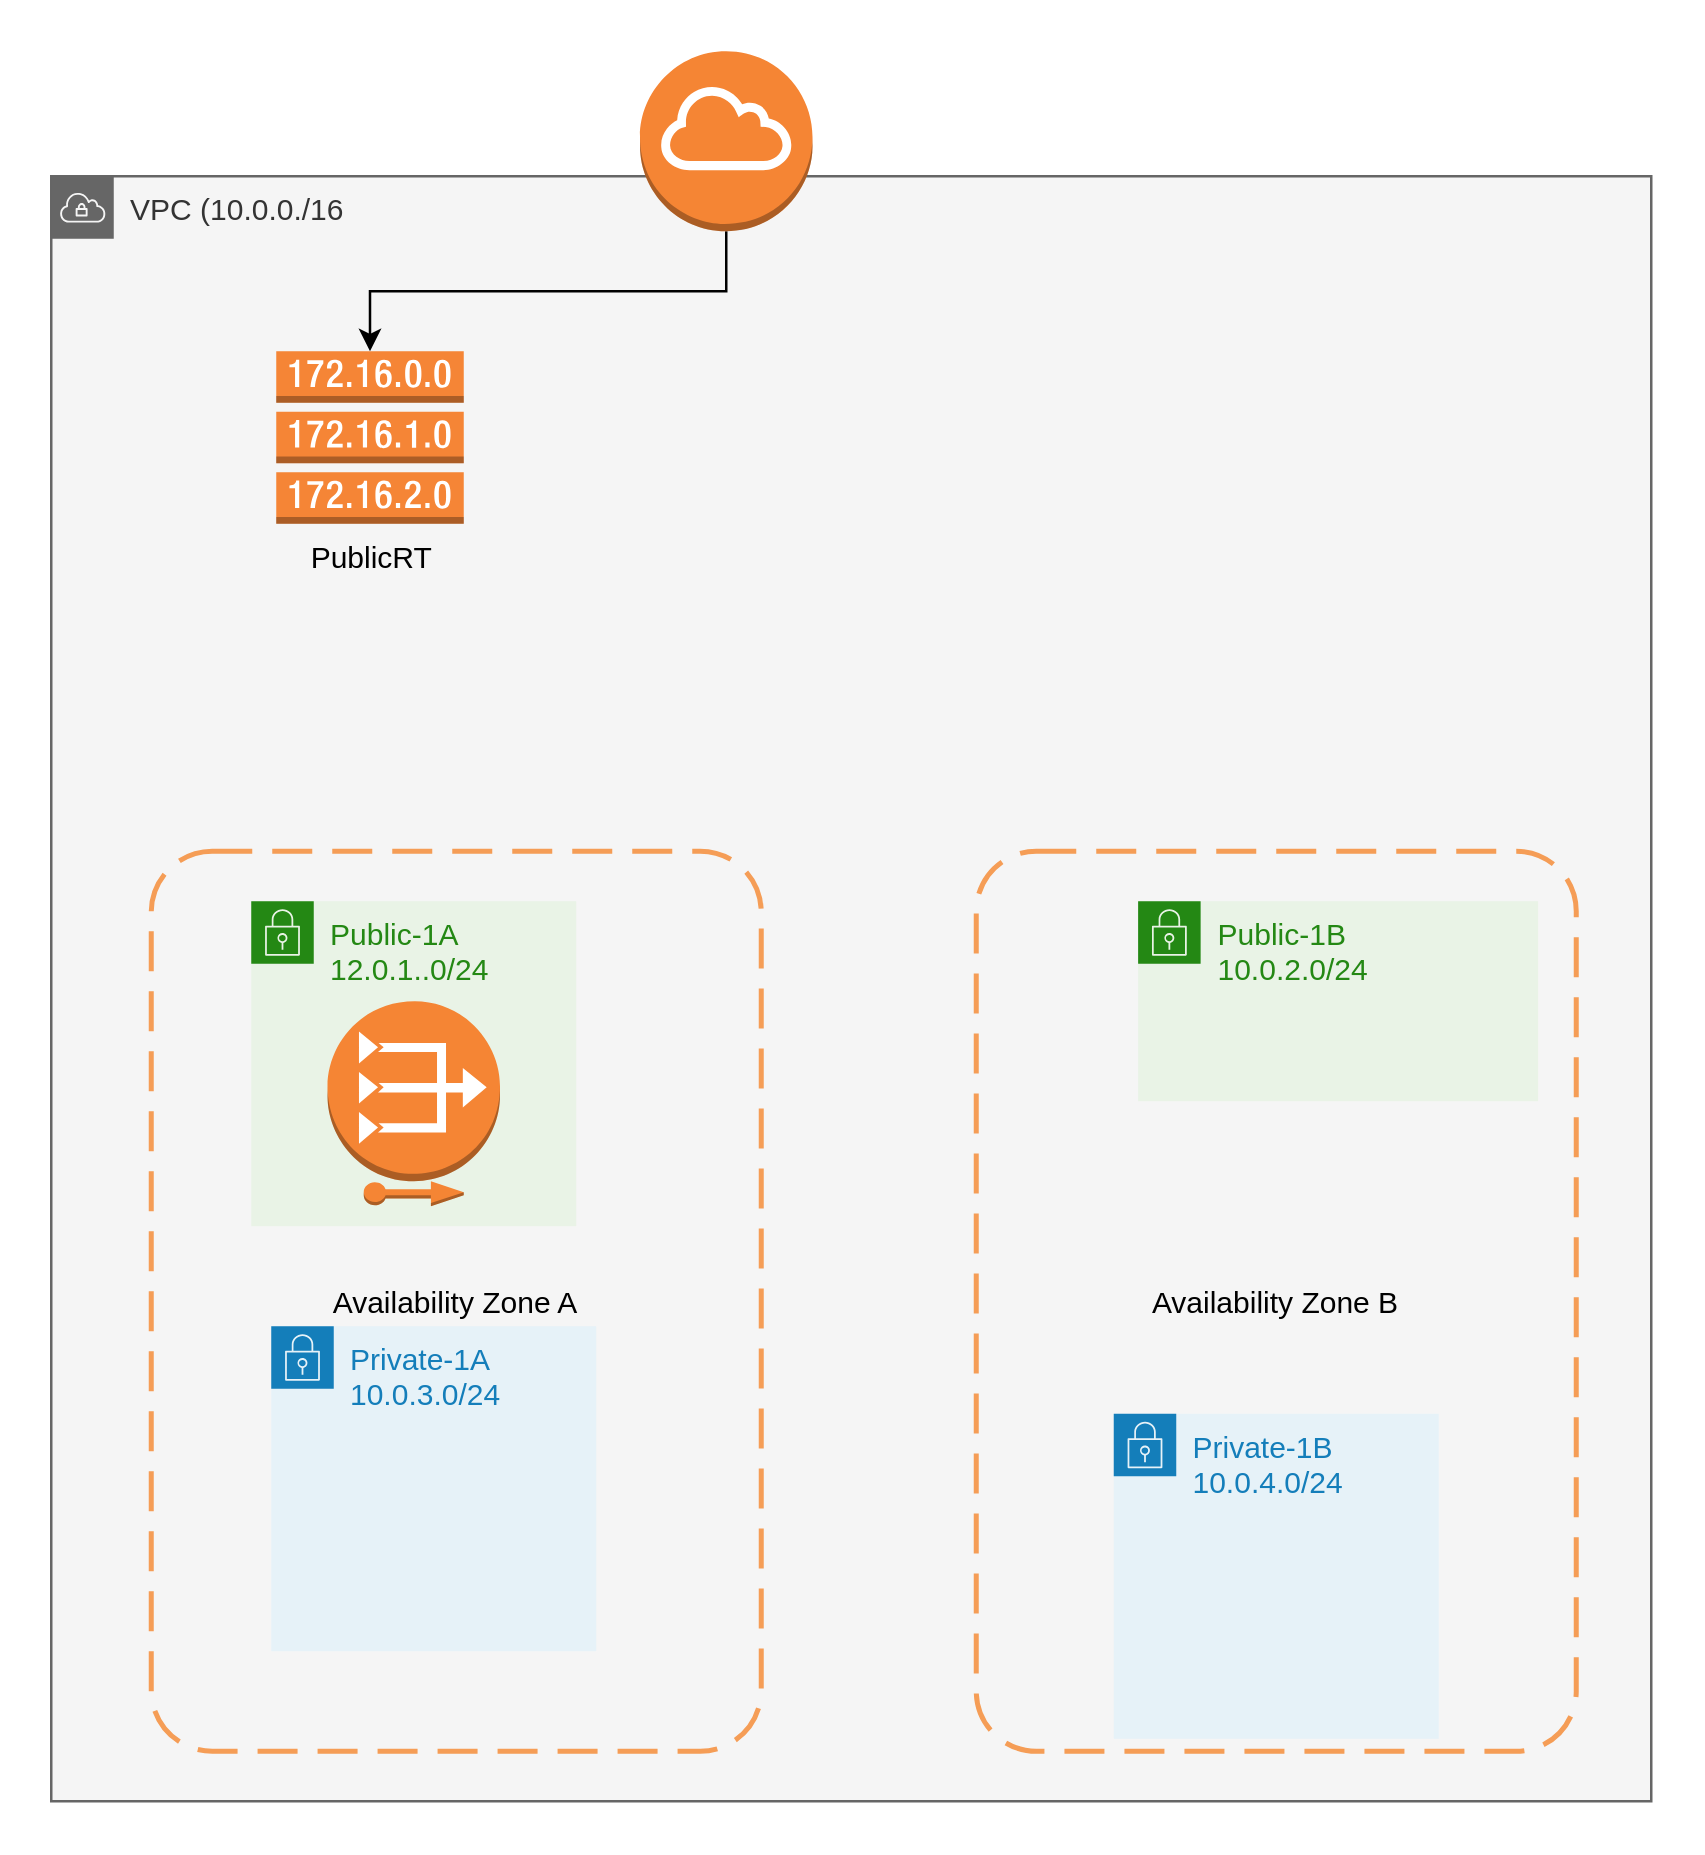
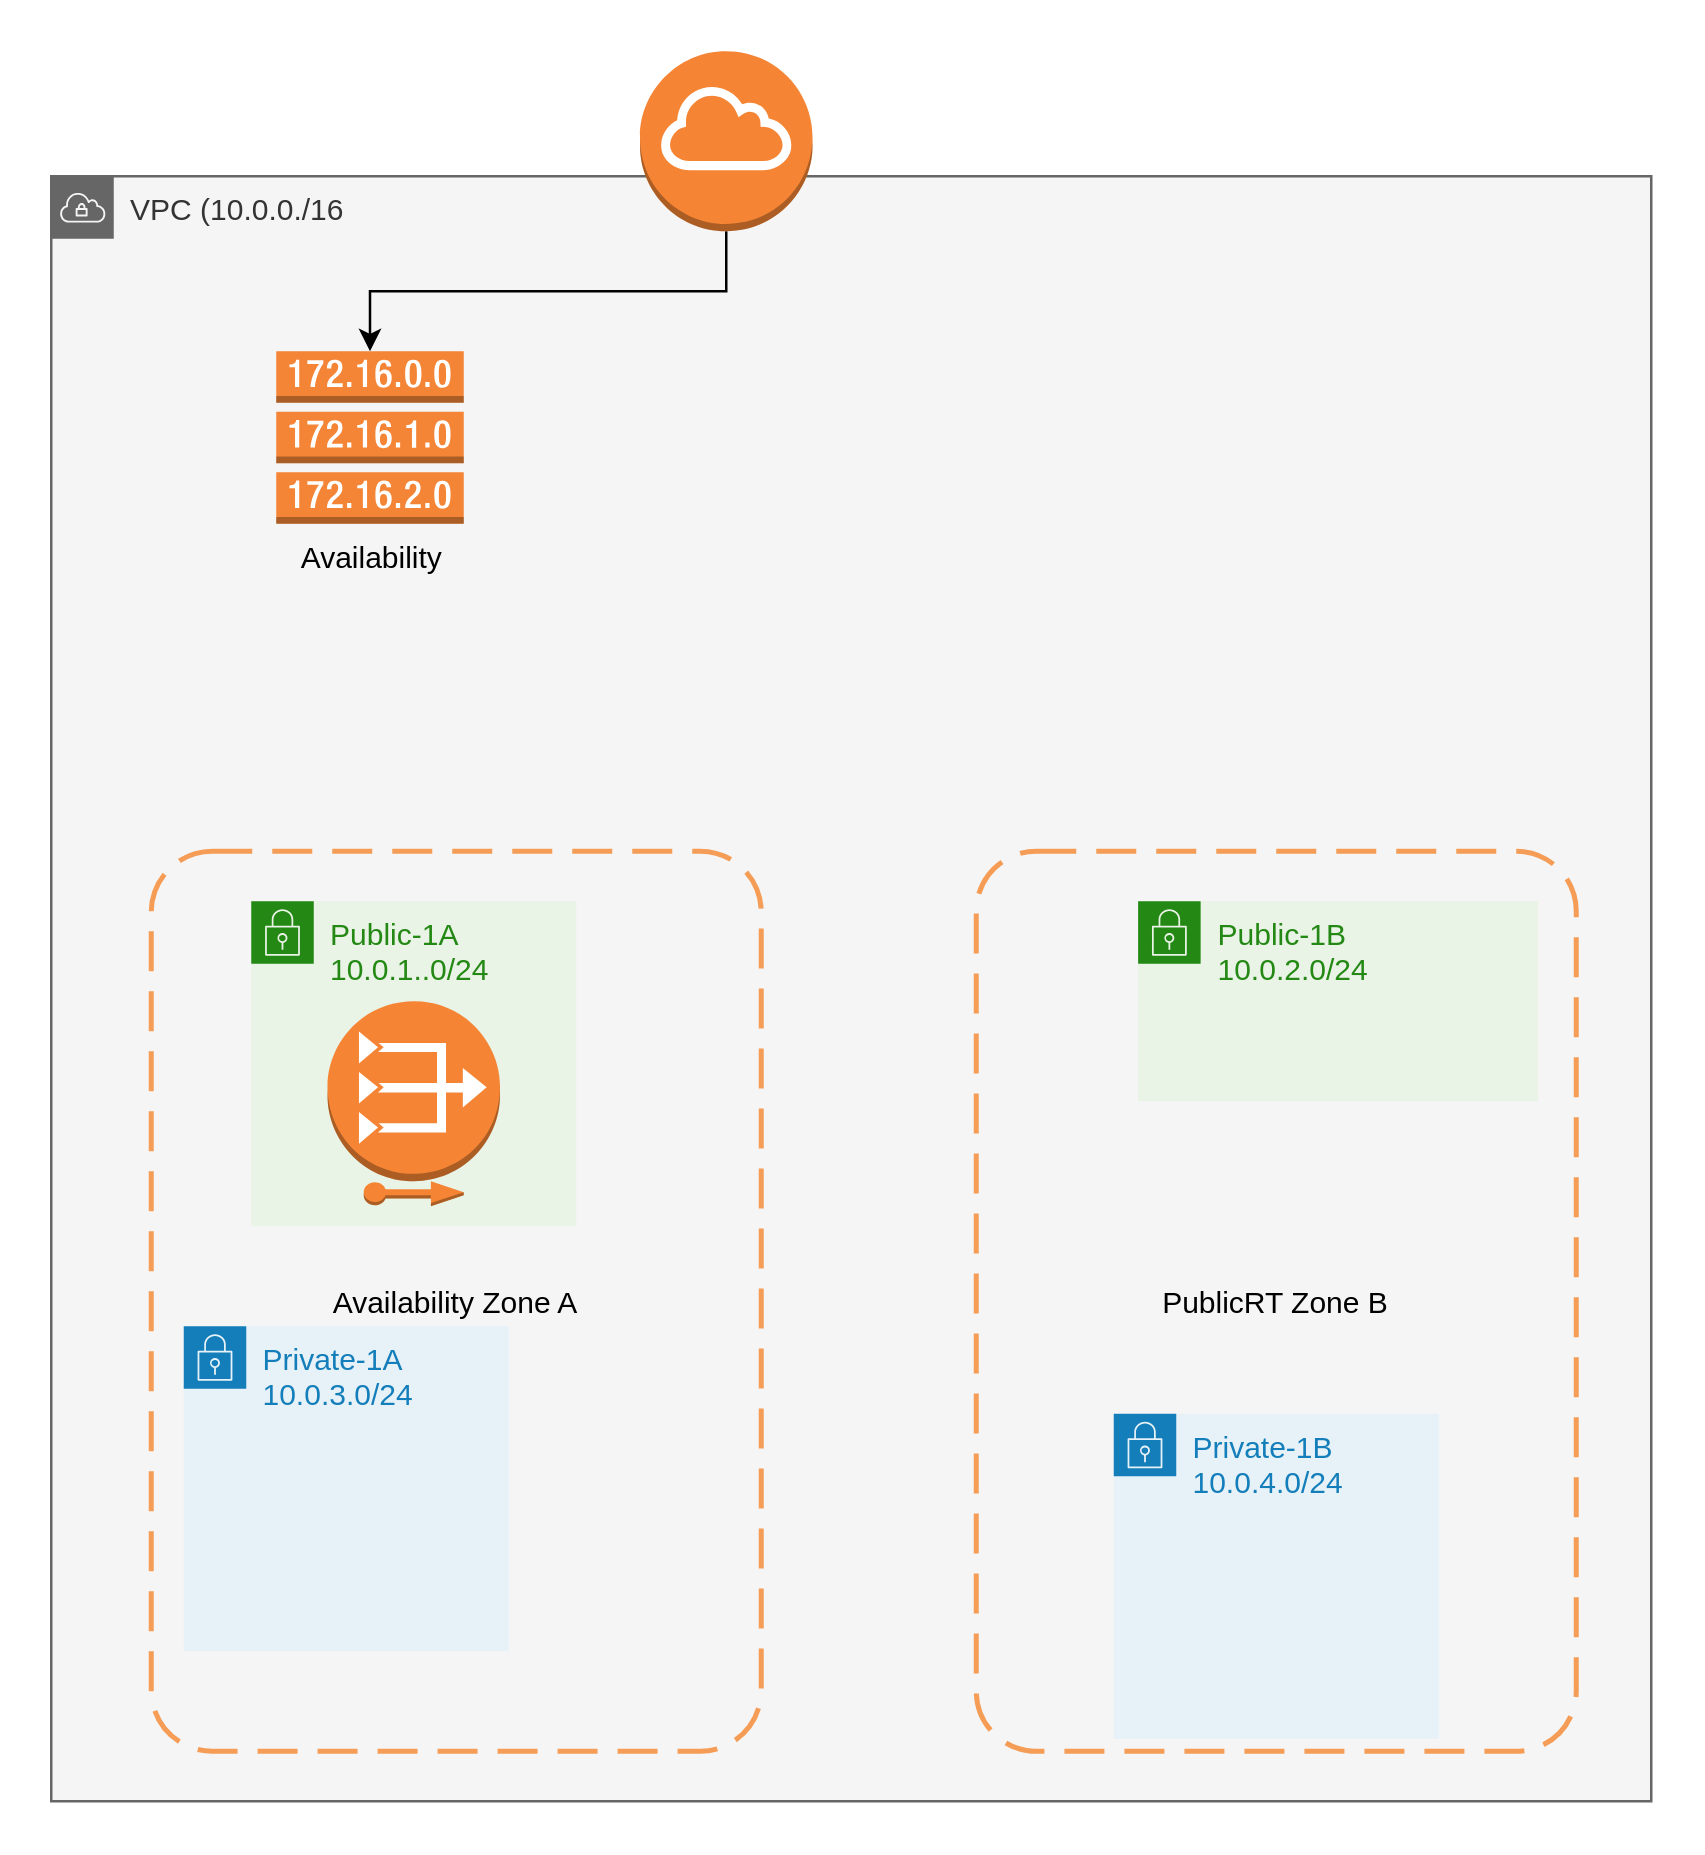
node "PublicRT": label "PublicRT" -> "Availability"
node "Public-1A 12.0.1..0/24": label "Public-1A 12.0.1..0/24" -> "Public-1A 10.0.1..0/24"
node "Availability Zone B": label "Availability Zone B" -> "PublicRT Zone B"
node "Private-1A 10.0.3.0/24": moved (434, 1489) -> (346, 1489)
